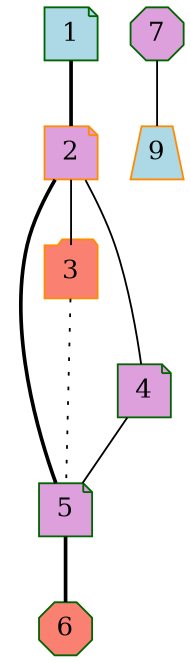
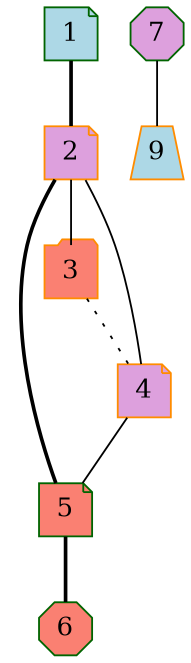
edge "3" -- "5": now "3" -- "4"
node "4": color darkgreen -> darkorange
node "5": fillcolor plum -> salmon
